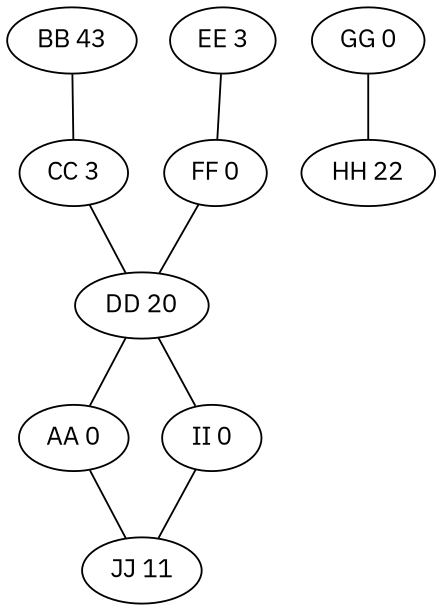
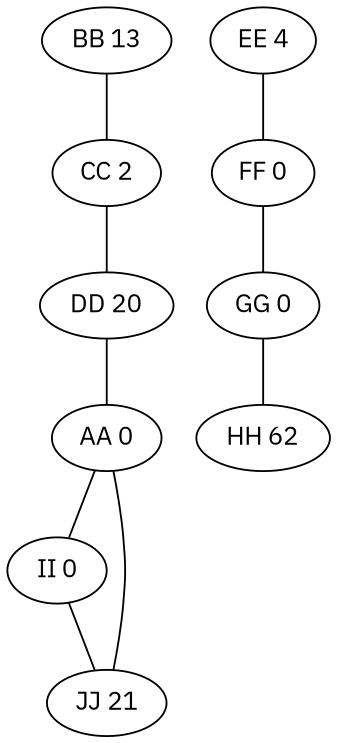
node "BB 43": label "BB 43" -> "BB 13"
node "EE 3": label "EE 3" -> "EE 4"
node "CC 3": label "CC 3" -> "CC 2"
node "HH 22": label "HH 22" -> "HH 62"
edge "FF 0" -- "DD 20": now "FF 0" -- "GG 0"
edge "DD 20" -- "II 0": now "AA 0" -- "II 0"
node "JJ 11": label "JJ 11" -> "JJ 21"
